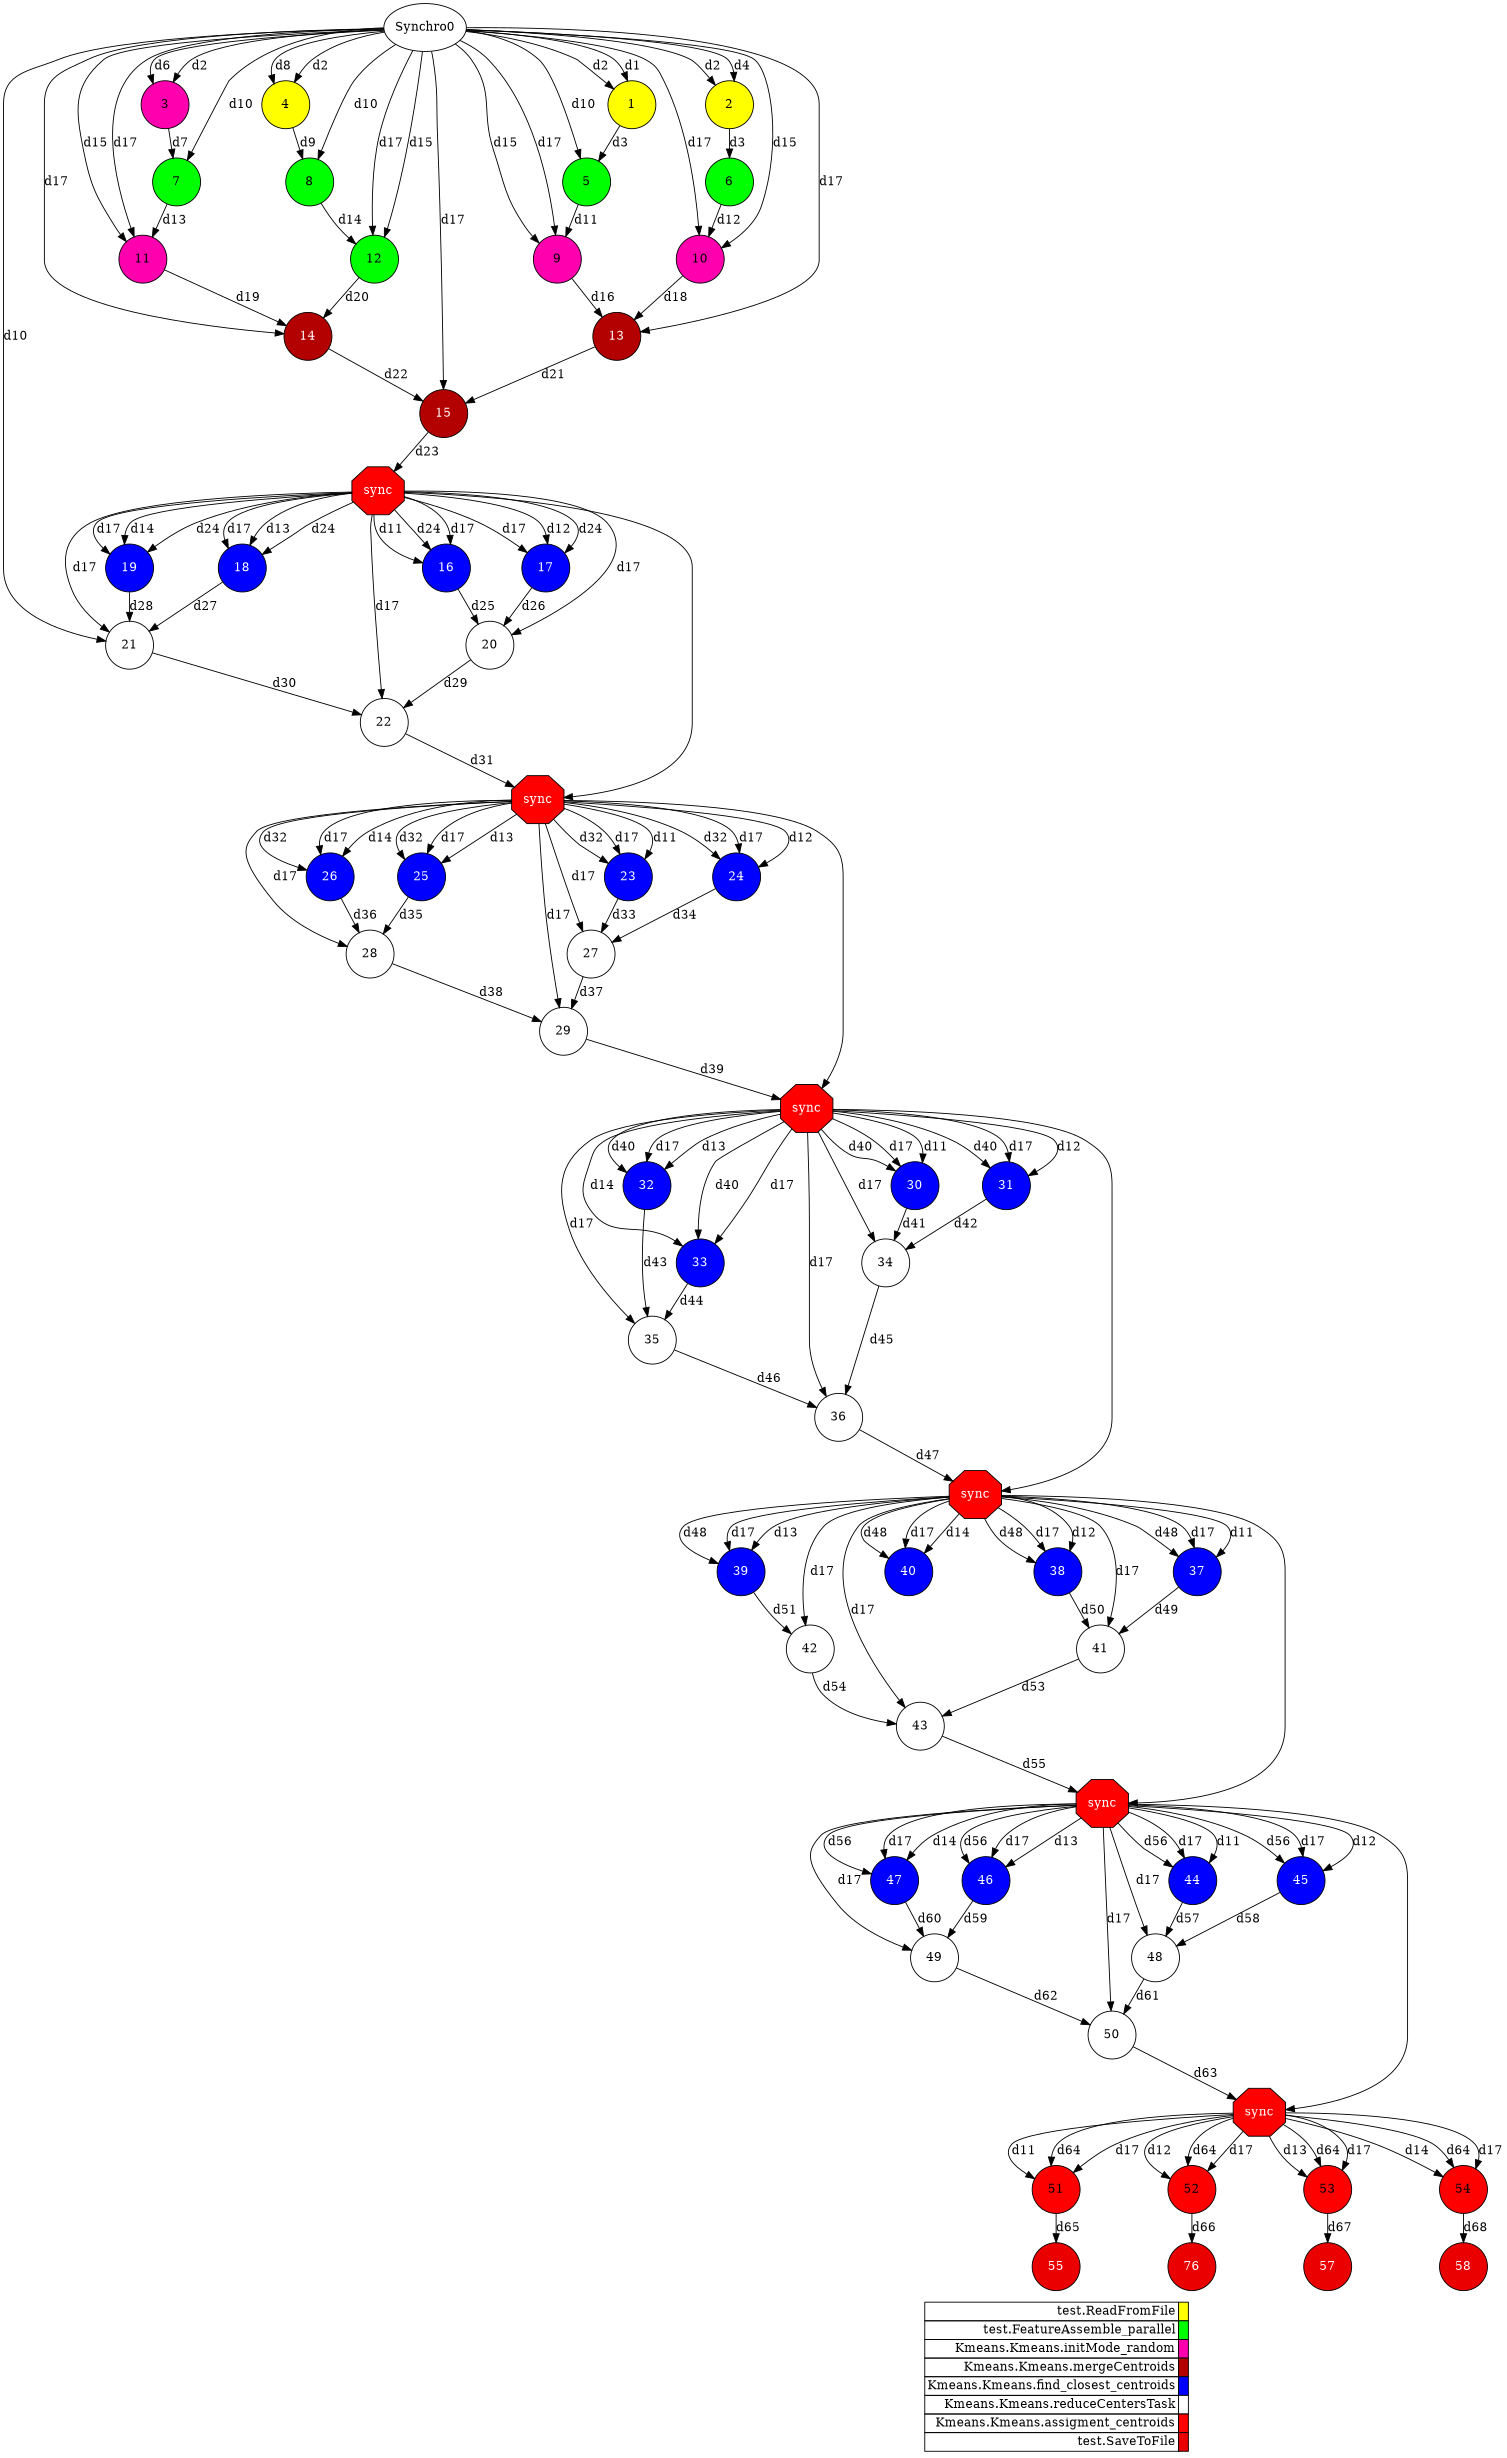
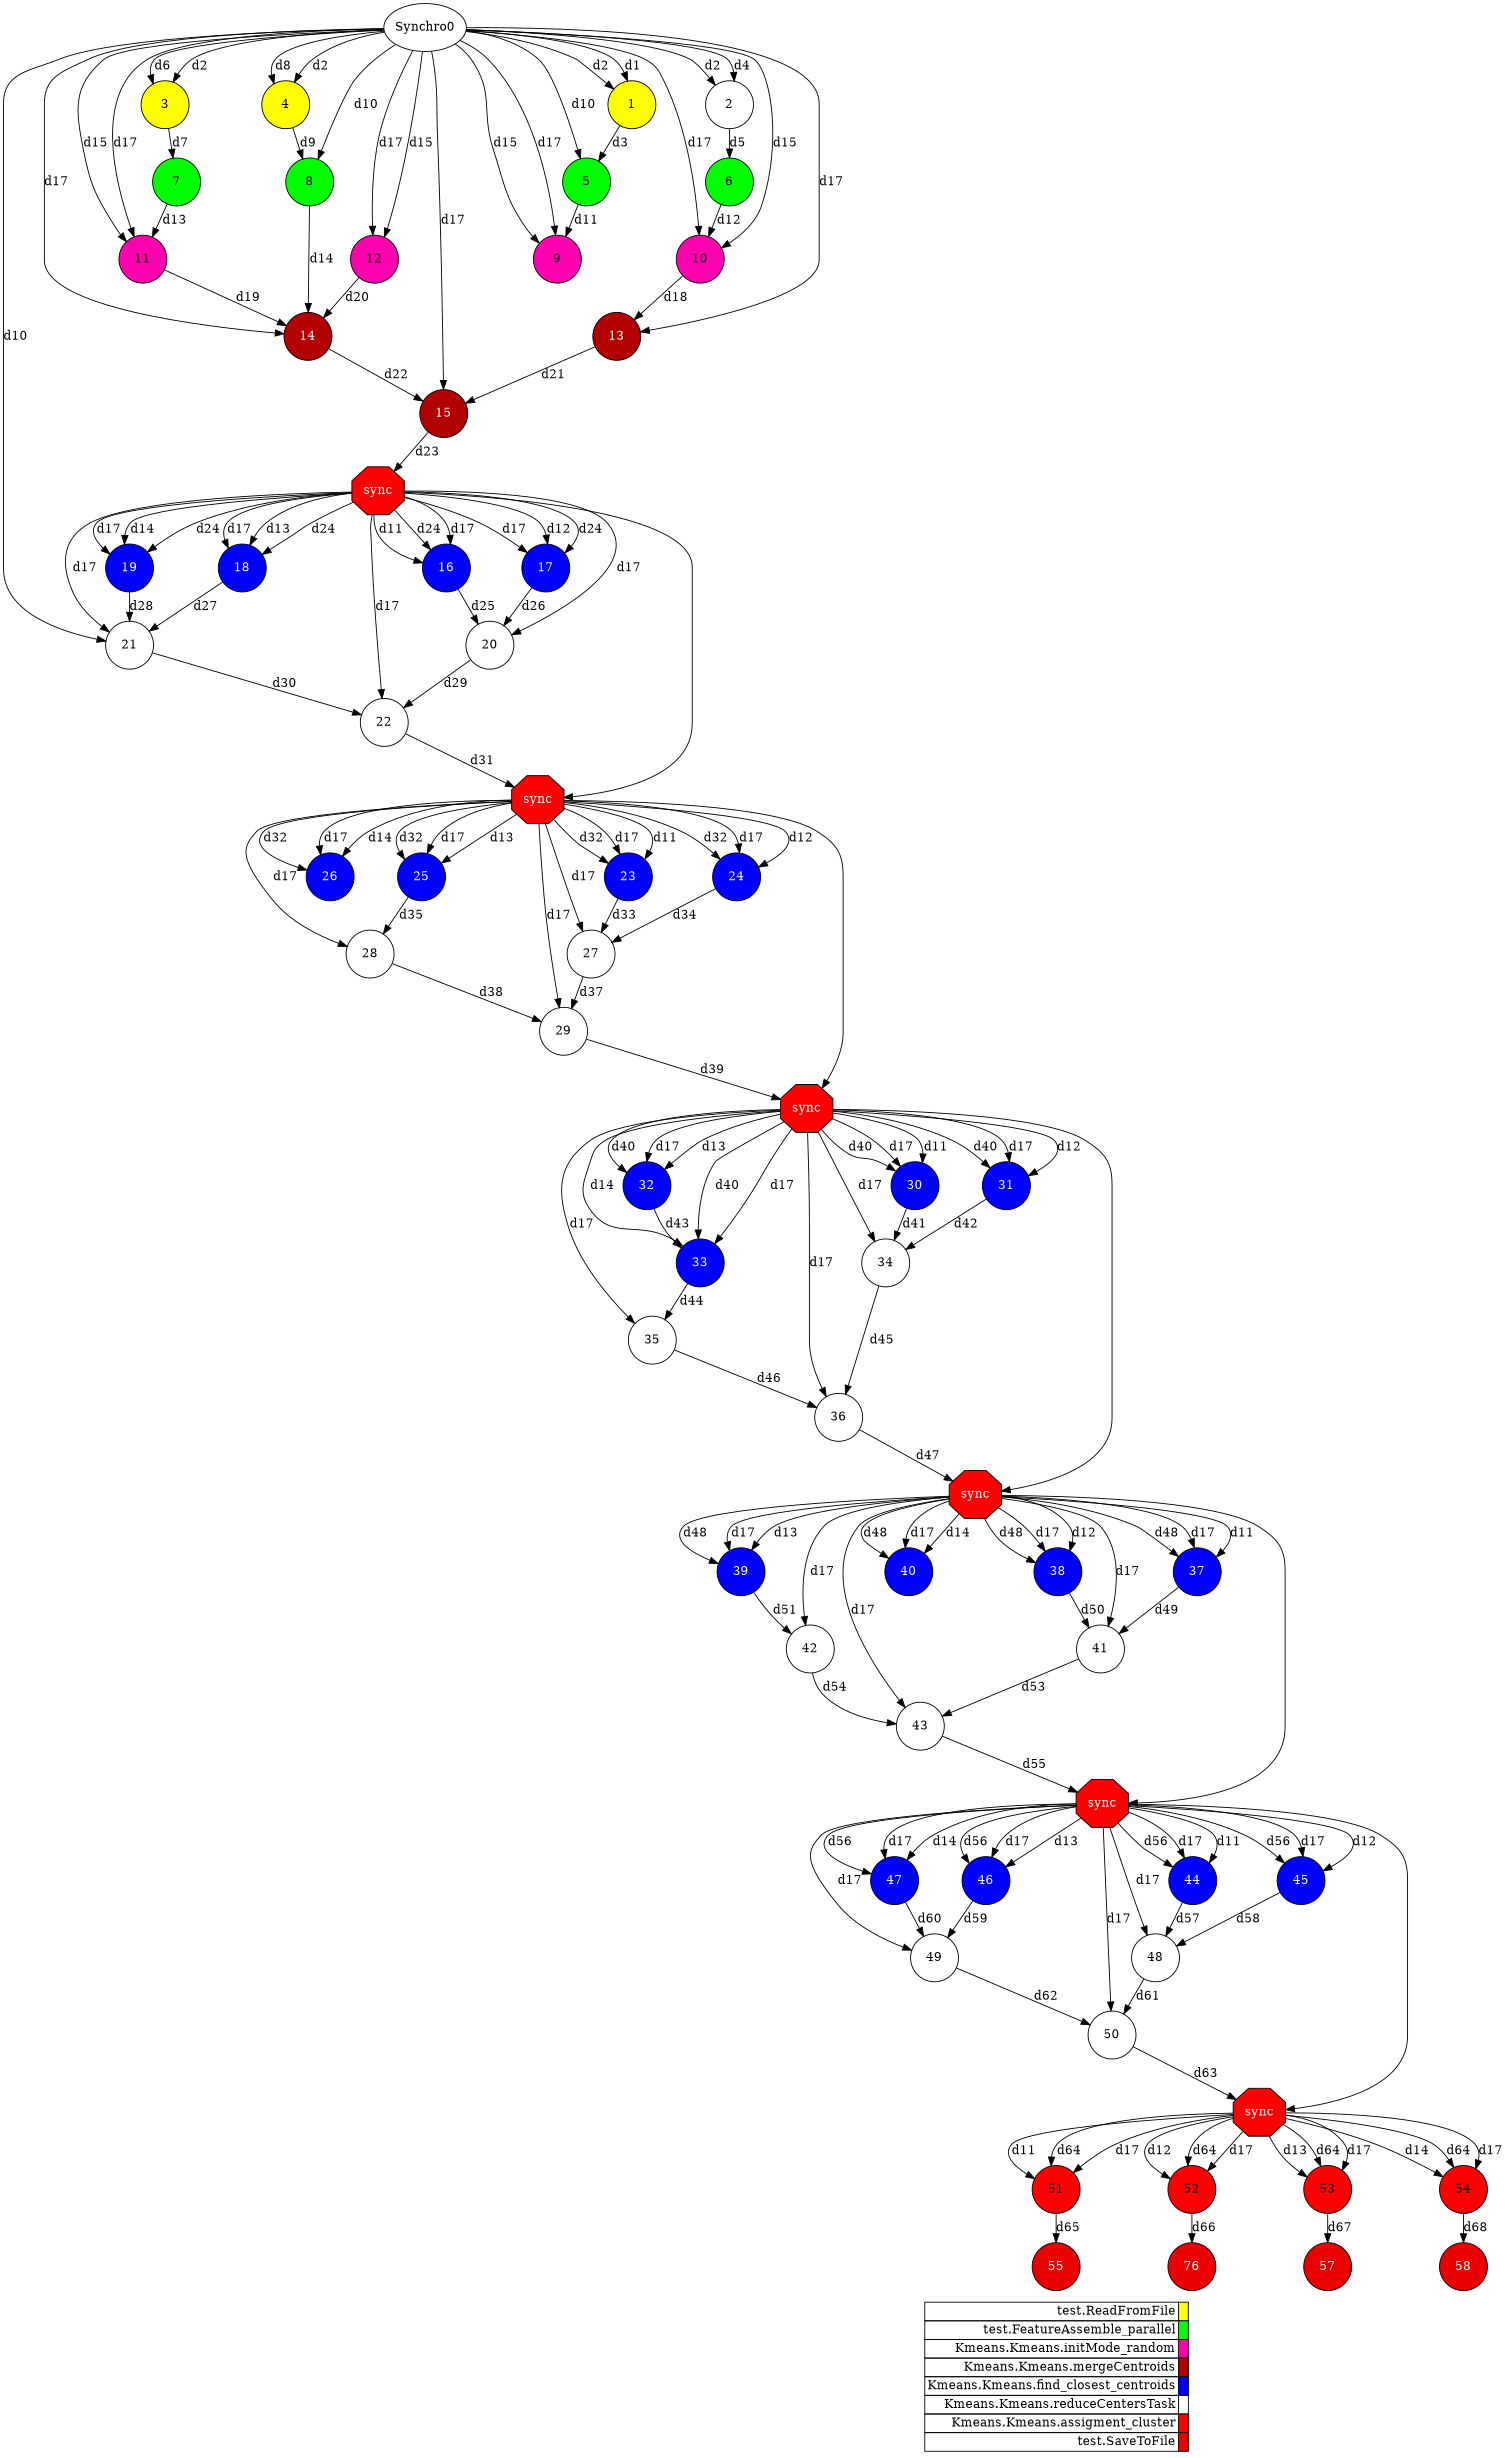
edge "Synchro0" -> "7": removed, label "d10"
node "3": fillcolor #ff00ae -> #ffff00
node "2": fillcolor #ffff00 -> #ffffff
edge "2" -> "6": label "d3" -> "d5"
edge "8" -> "12": now "8" -> "14"
node "12": fillcolor #00ff00 -> #ff00ae
edge "9" -> "13": removed, label "d16"
edge "26" -> "28": removed, label "d36"
edge "32" -> "35": now "32" -> "33"
node "test.ReadFromFile": text "Kmeans.Kmeans.assigment_centroids" -> "Kmeans.Kmeans.assigment_cluster"
